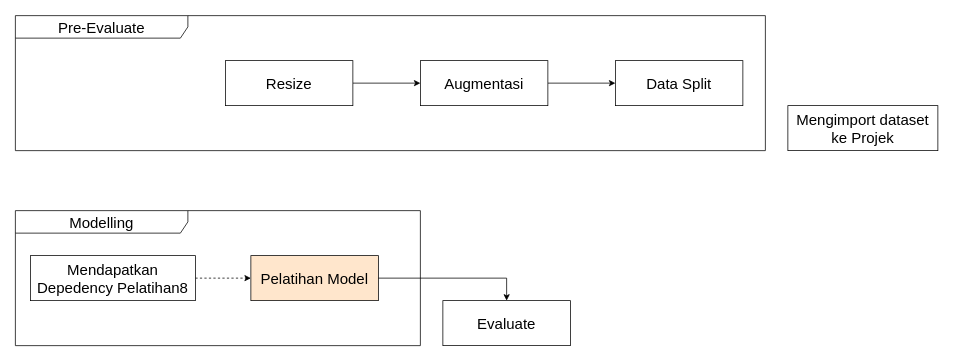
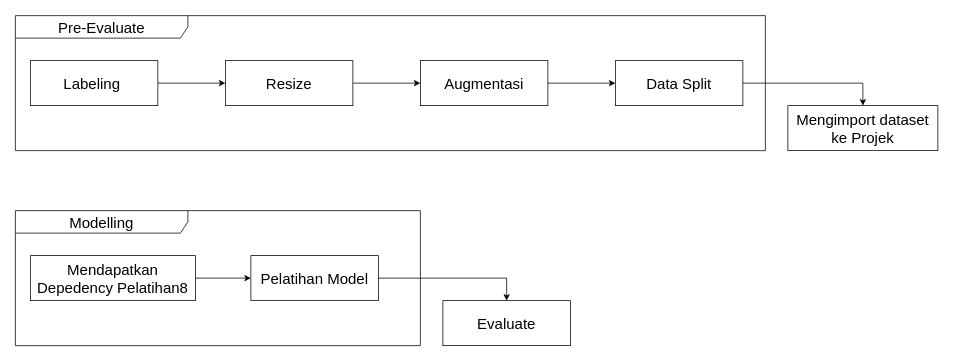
node "Labeling": added
edge "Labeling" -> "Resize": added
edge "Data Split" -> "Mengimport dataset ke Projek": added
edge "Mendapatkan Depedency Pelatihan8" -> "Pelatihan Model": style dashed -> solid
node "Pelatihan Model": fillcolor #ffe6cc -> #ffffff
